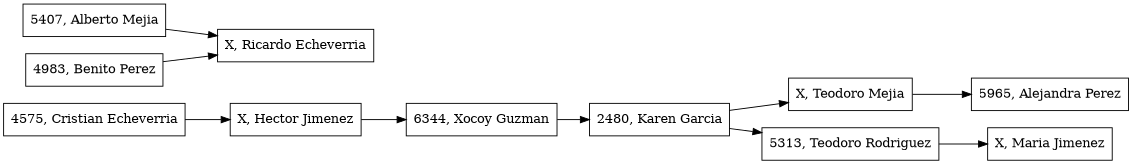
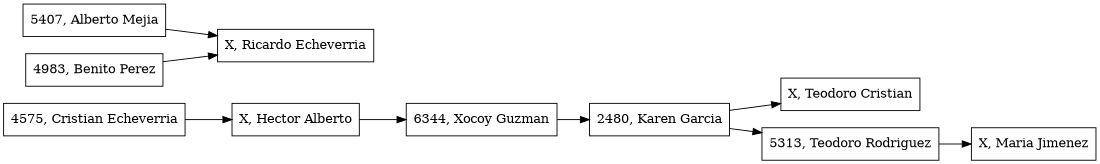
node "X, Teodoro Mejia": label "X, Teodoro Mejia" -> "X, Teodoro Cristian"
node "5965, Alejandra Perez": removed
node "X, Hector Jimenez": label "X, Hector Jimenez" -> "X, Hector Alberto"
